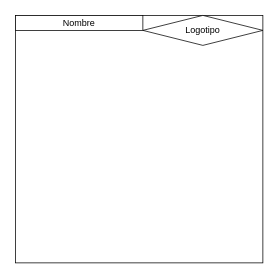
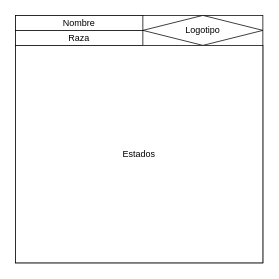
node "Raza": added
node "Estados": added
